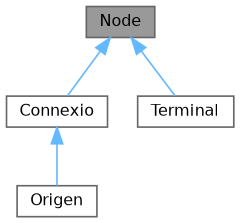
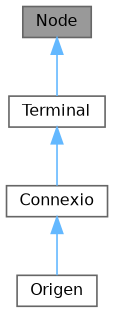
edge "Connexio" -> "Node": now "Connexio" -> "Terminal"
